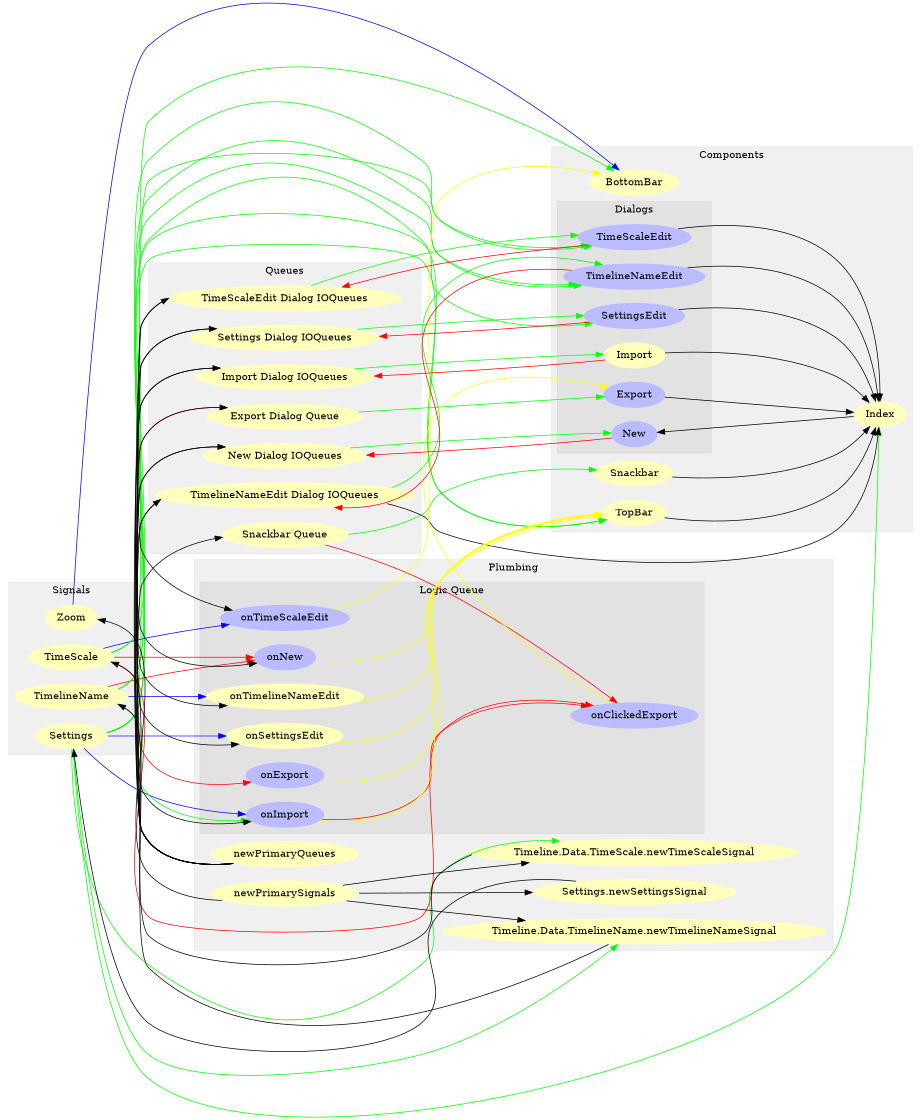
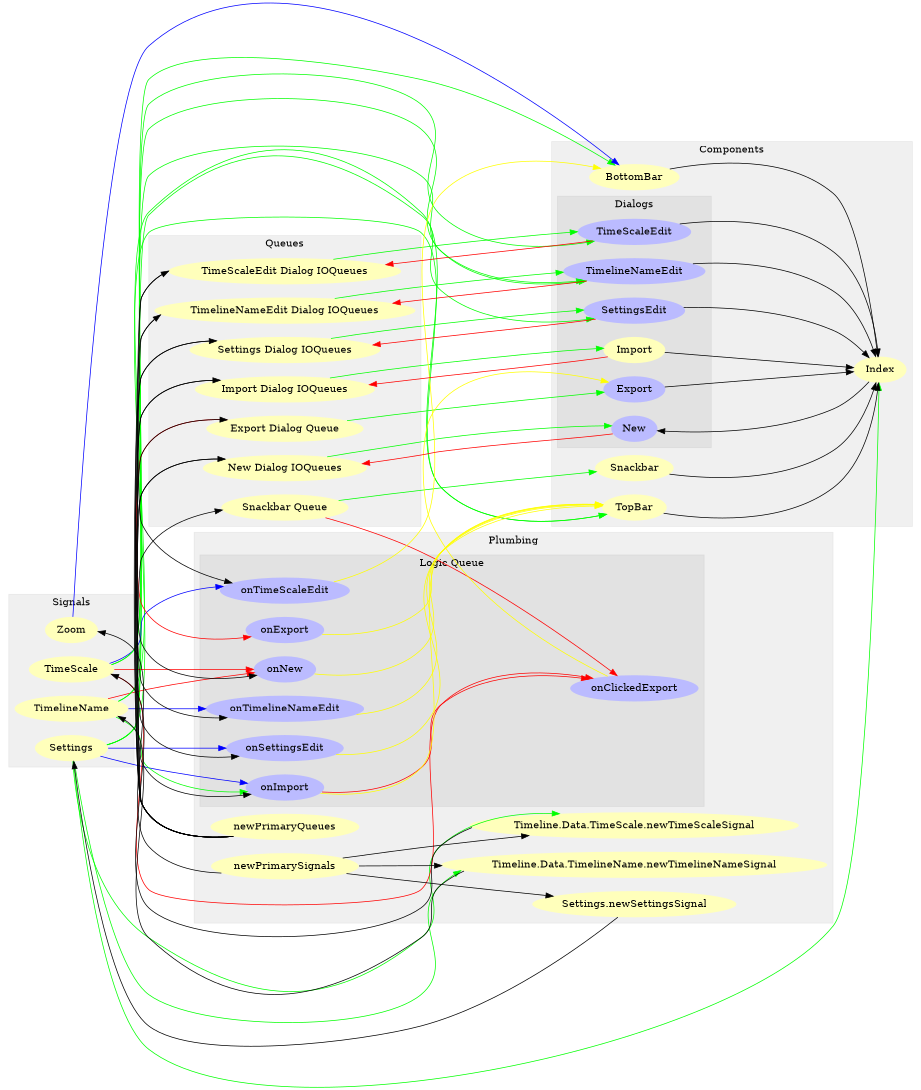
edge "Settings" -> "TimeScaleEdit": removed
edge "TimelineNameEdit Dialog IOQueues" -> "Index": now "BottomBar" -> "Index"
node "onTimelineNameEdit": fillcolor #ffffbb -> #bbbbff
node "onSettingsEdit": fillcolor #ffffbb -> #bbbbff
